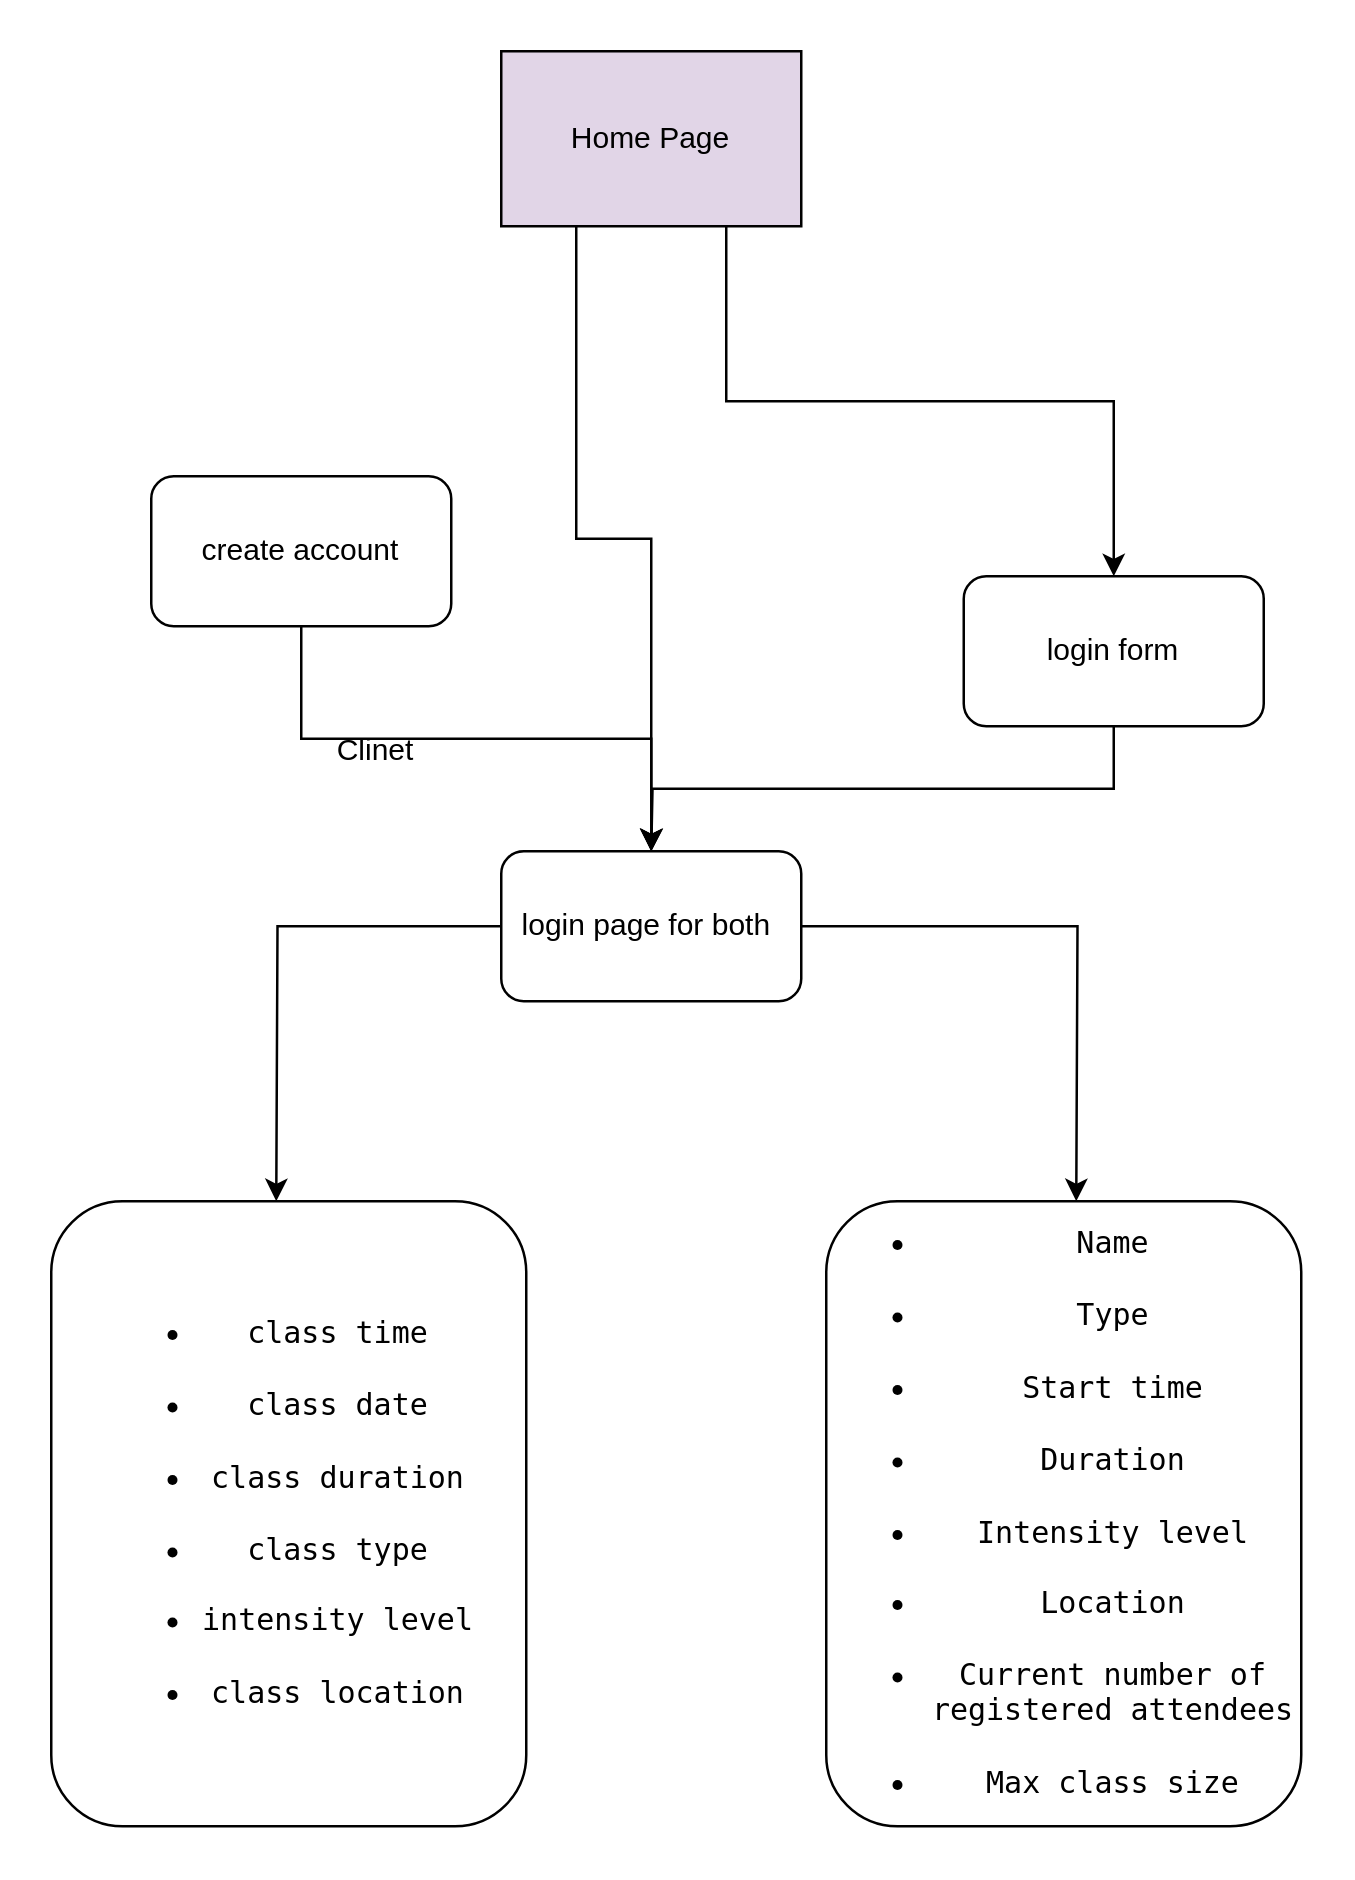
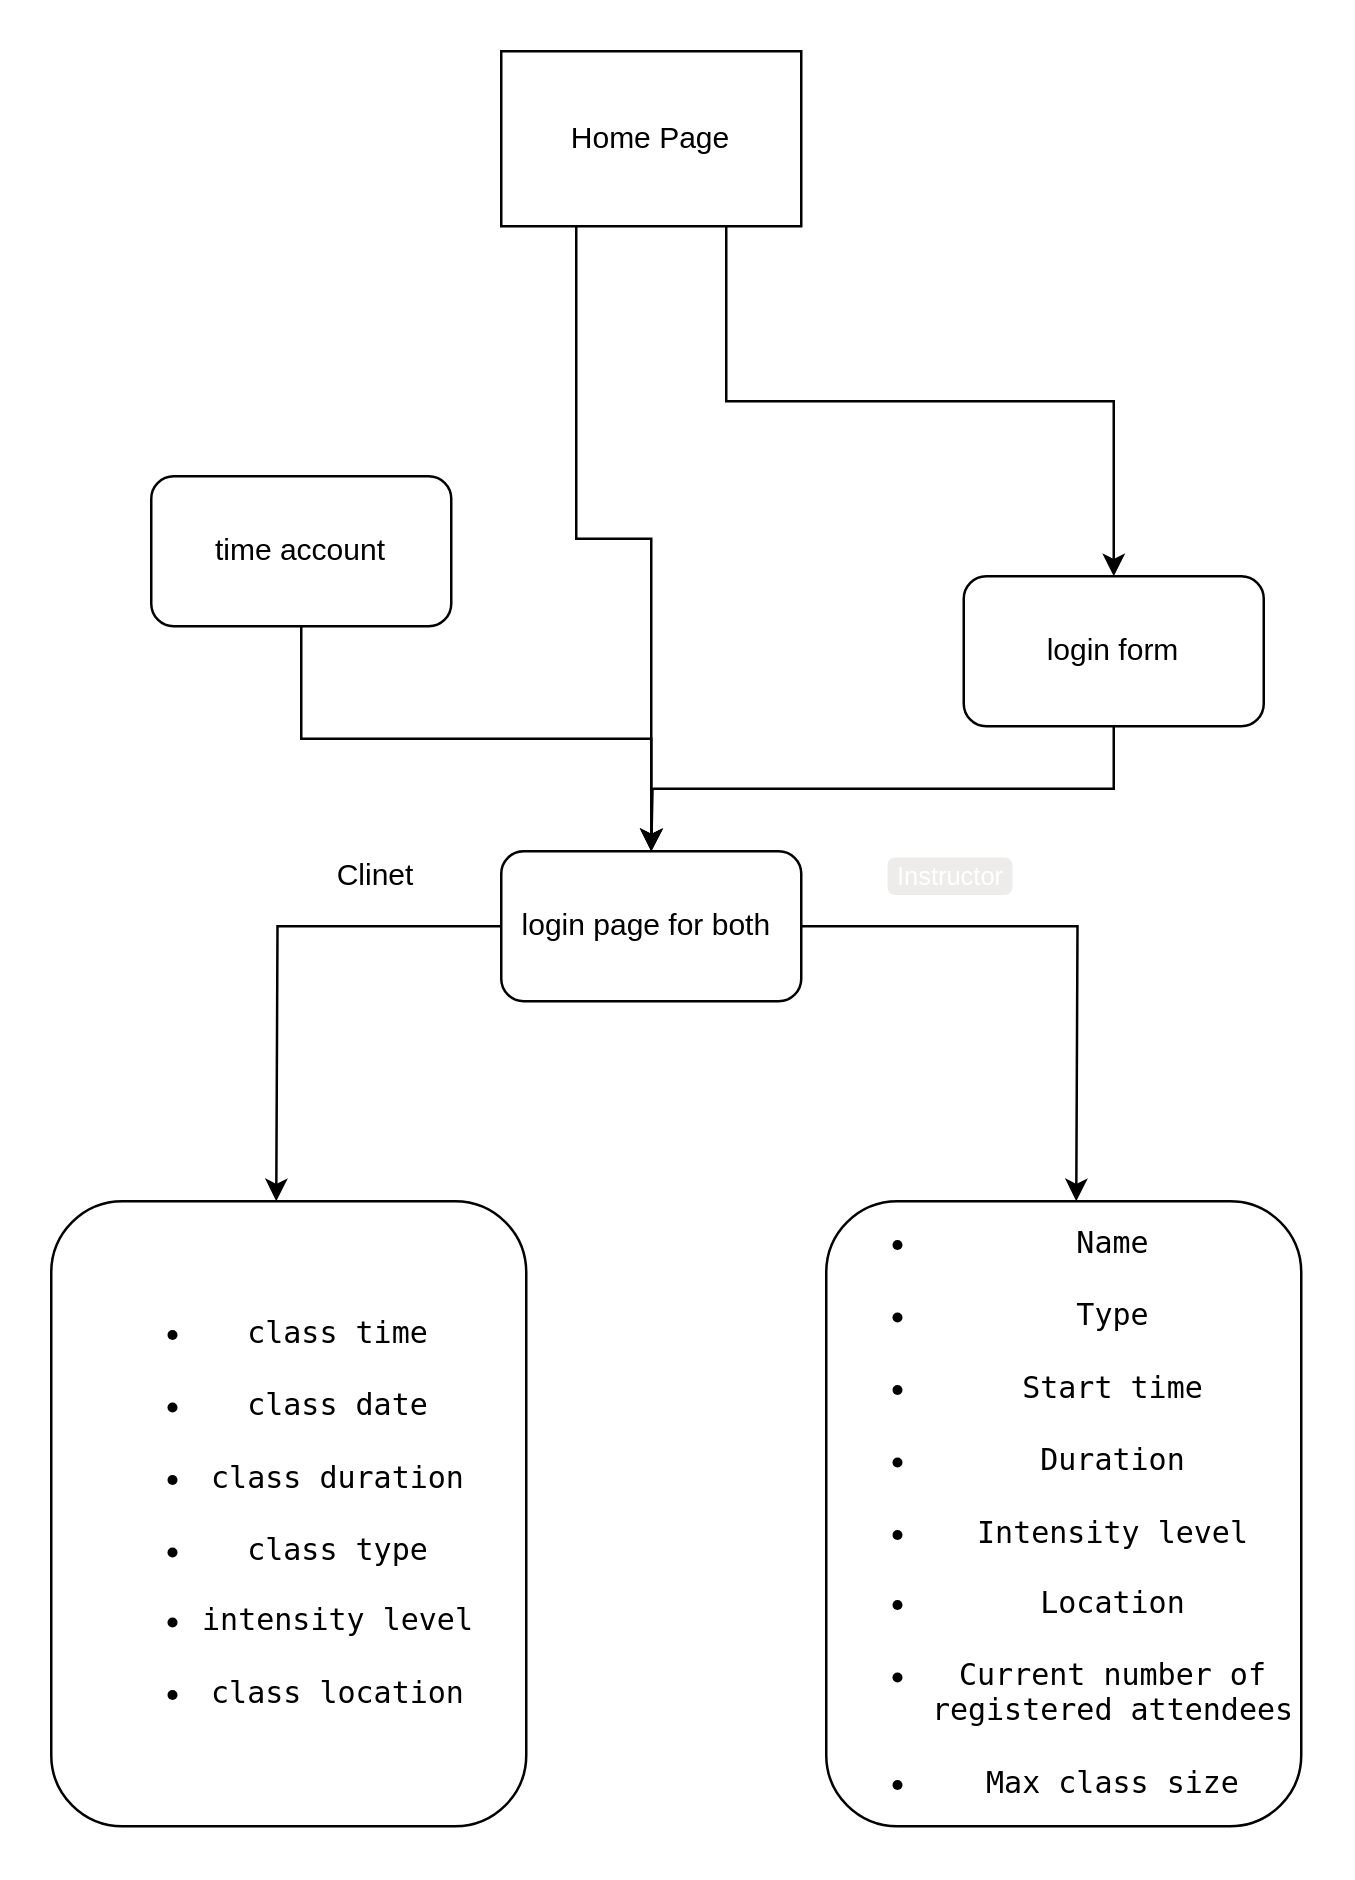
node "Home Page": fillcolor #e1d5e7 -> #ffffff
node "create account": label "create account" -> "time account"
node "Clinet": moved (376, 751) -> (376, 876)
node "Instructor": added
